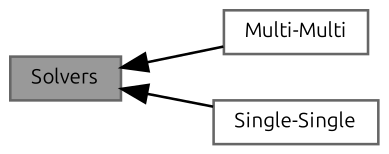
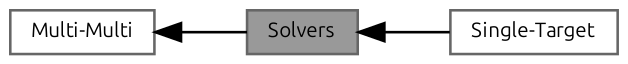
edge "Multi-Multi" -> "Solvers": reversed
node "Single-Single": label "Single-Single" -> "Single-Target"
